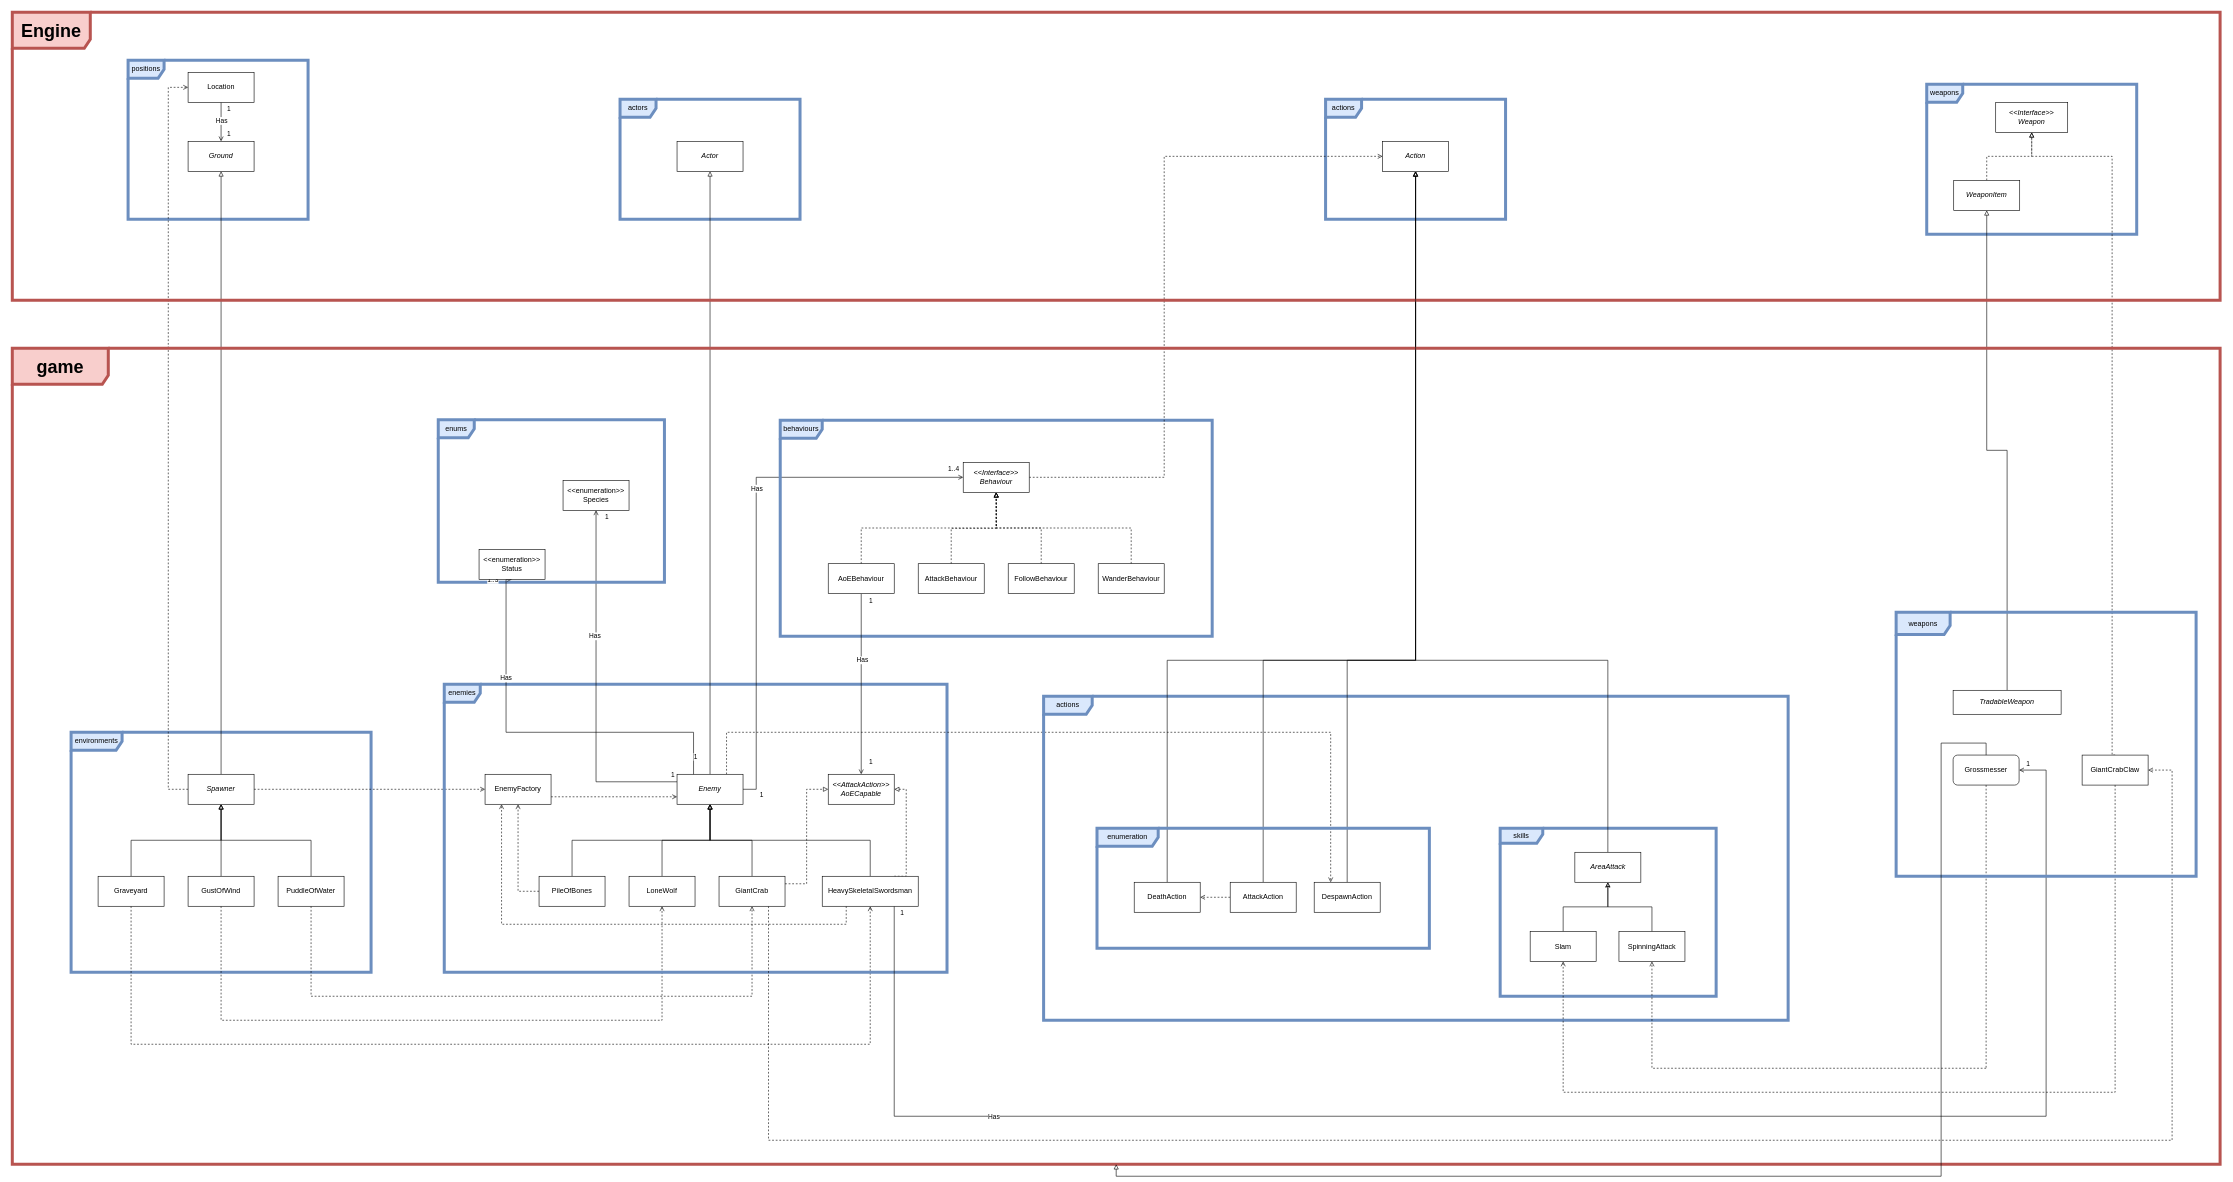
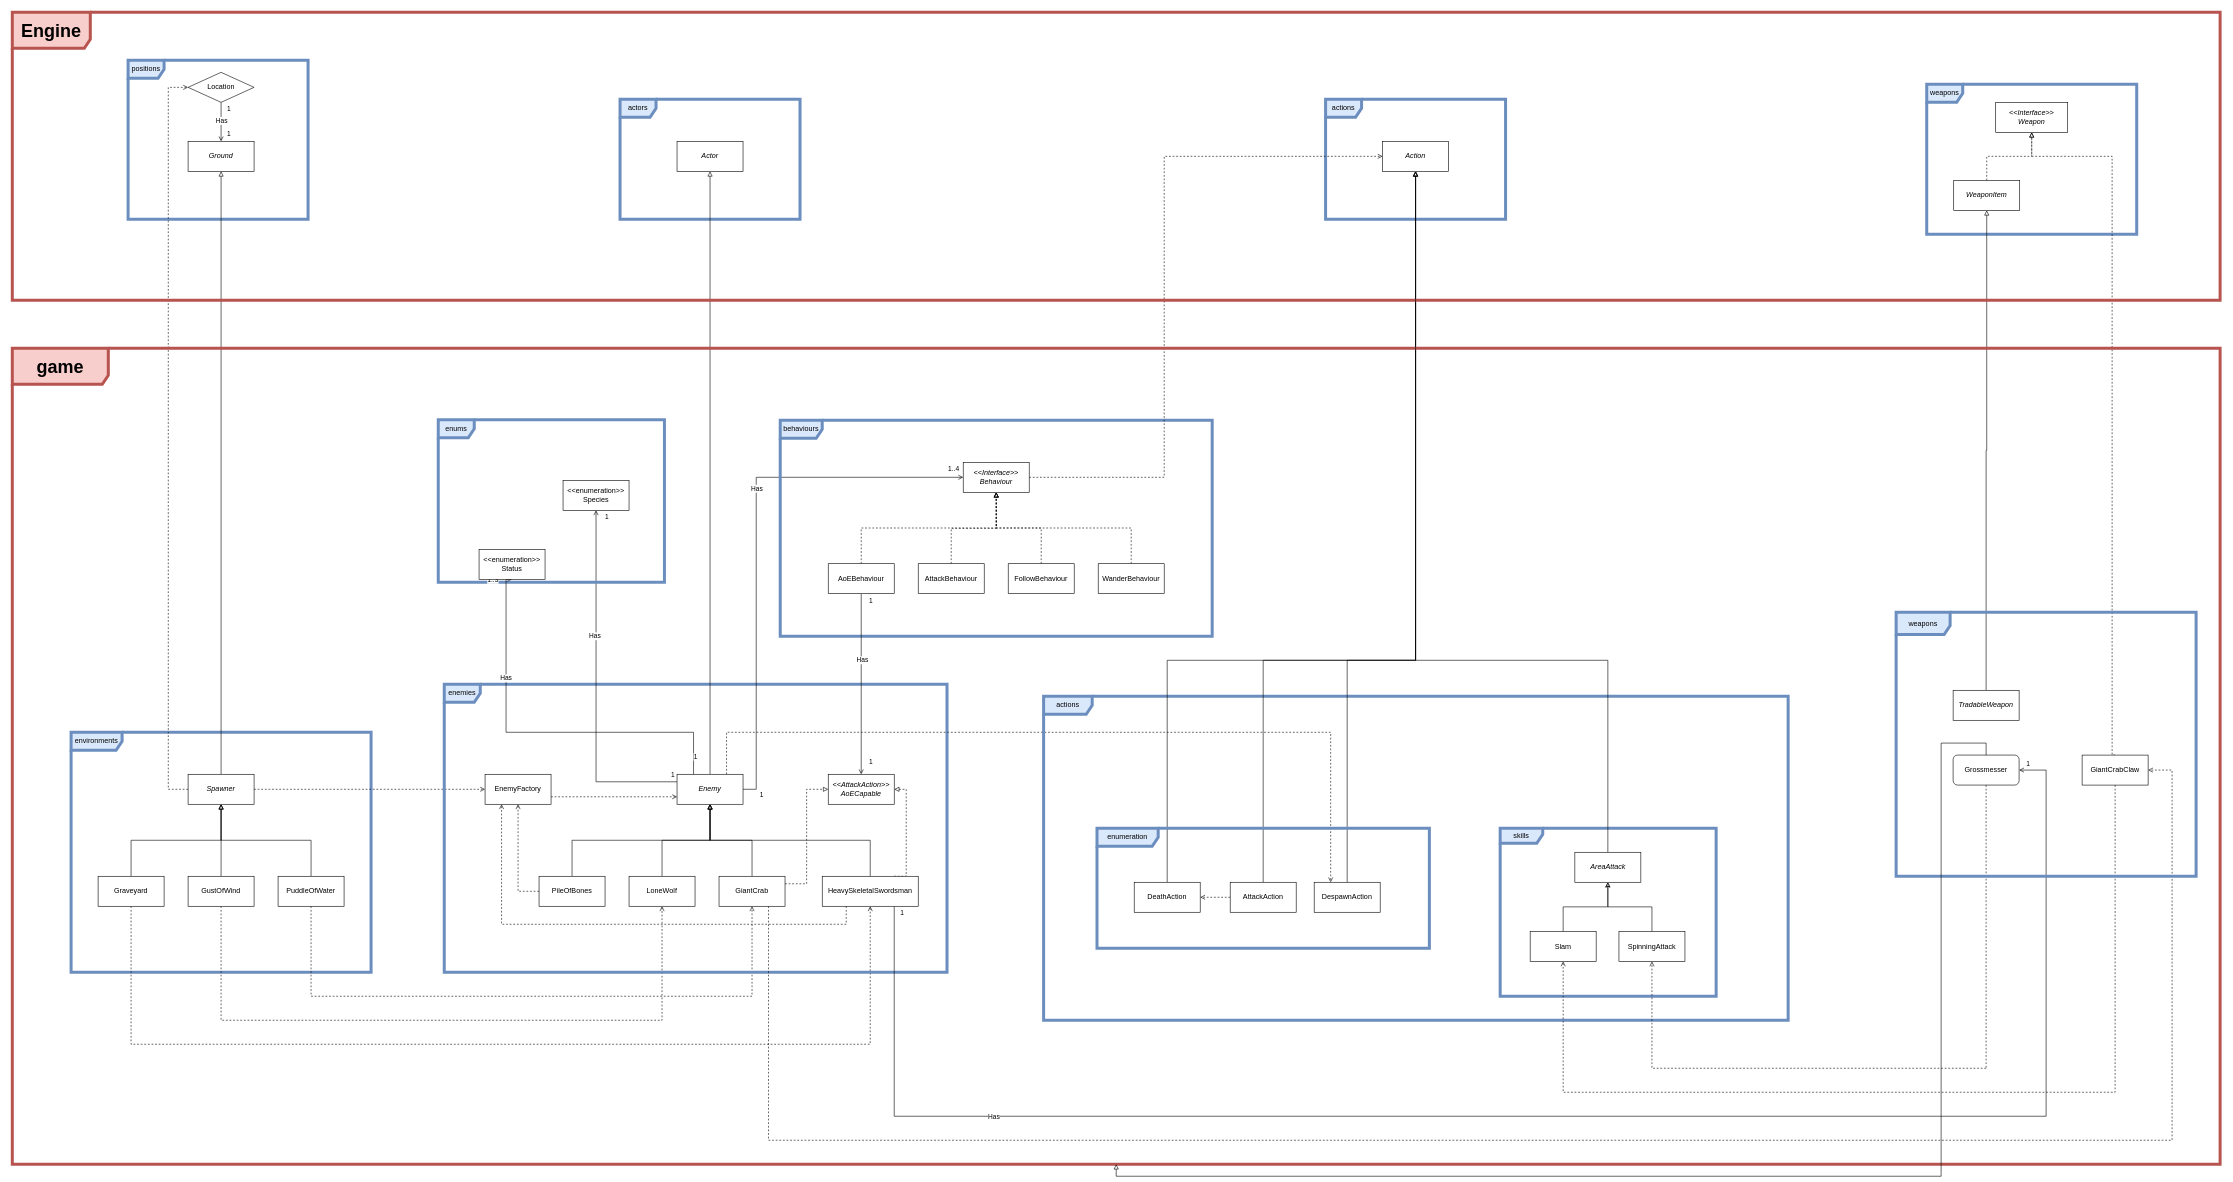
node "Location": shape rectangle -> diamond
node "TradableWeapon": size 108x24 -> 66x30
